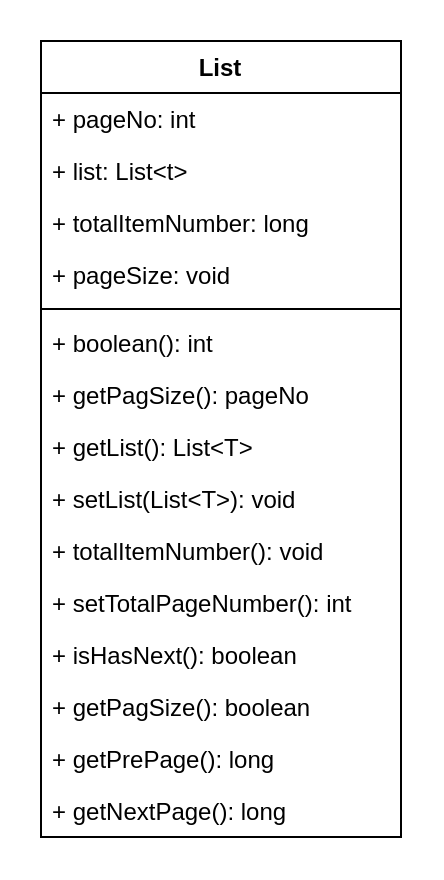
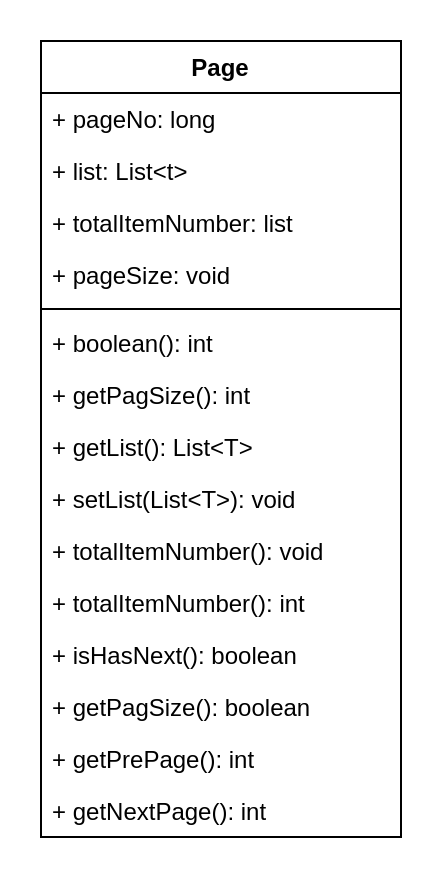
node "List": label "List" -> "Page"
node "+ pageNo: int": label "+ pageNo: int" -> "+ pageNo: long"
node "+ totalItemNumber: long": label "+ totalItemNumber: long" -> "+ totalItemNumber: list"
node "+ getPagSize(): pageNo": label "+ getPagSize(): pageNo" -> "+ getPagSize(): int"
node "+ setTotalPageNumber(): int": label "+ setTotalPageNumber(): int" -> "+ totalItemNumber(): int"
node "+ getPrePage(): long": label "+ getPrePage(): long" -> "+ getPrePage(): int"
node "+ getNextPage(): long": label "+ getNextPage(): long" -> "+ getNextPage(): int"
